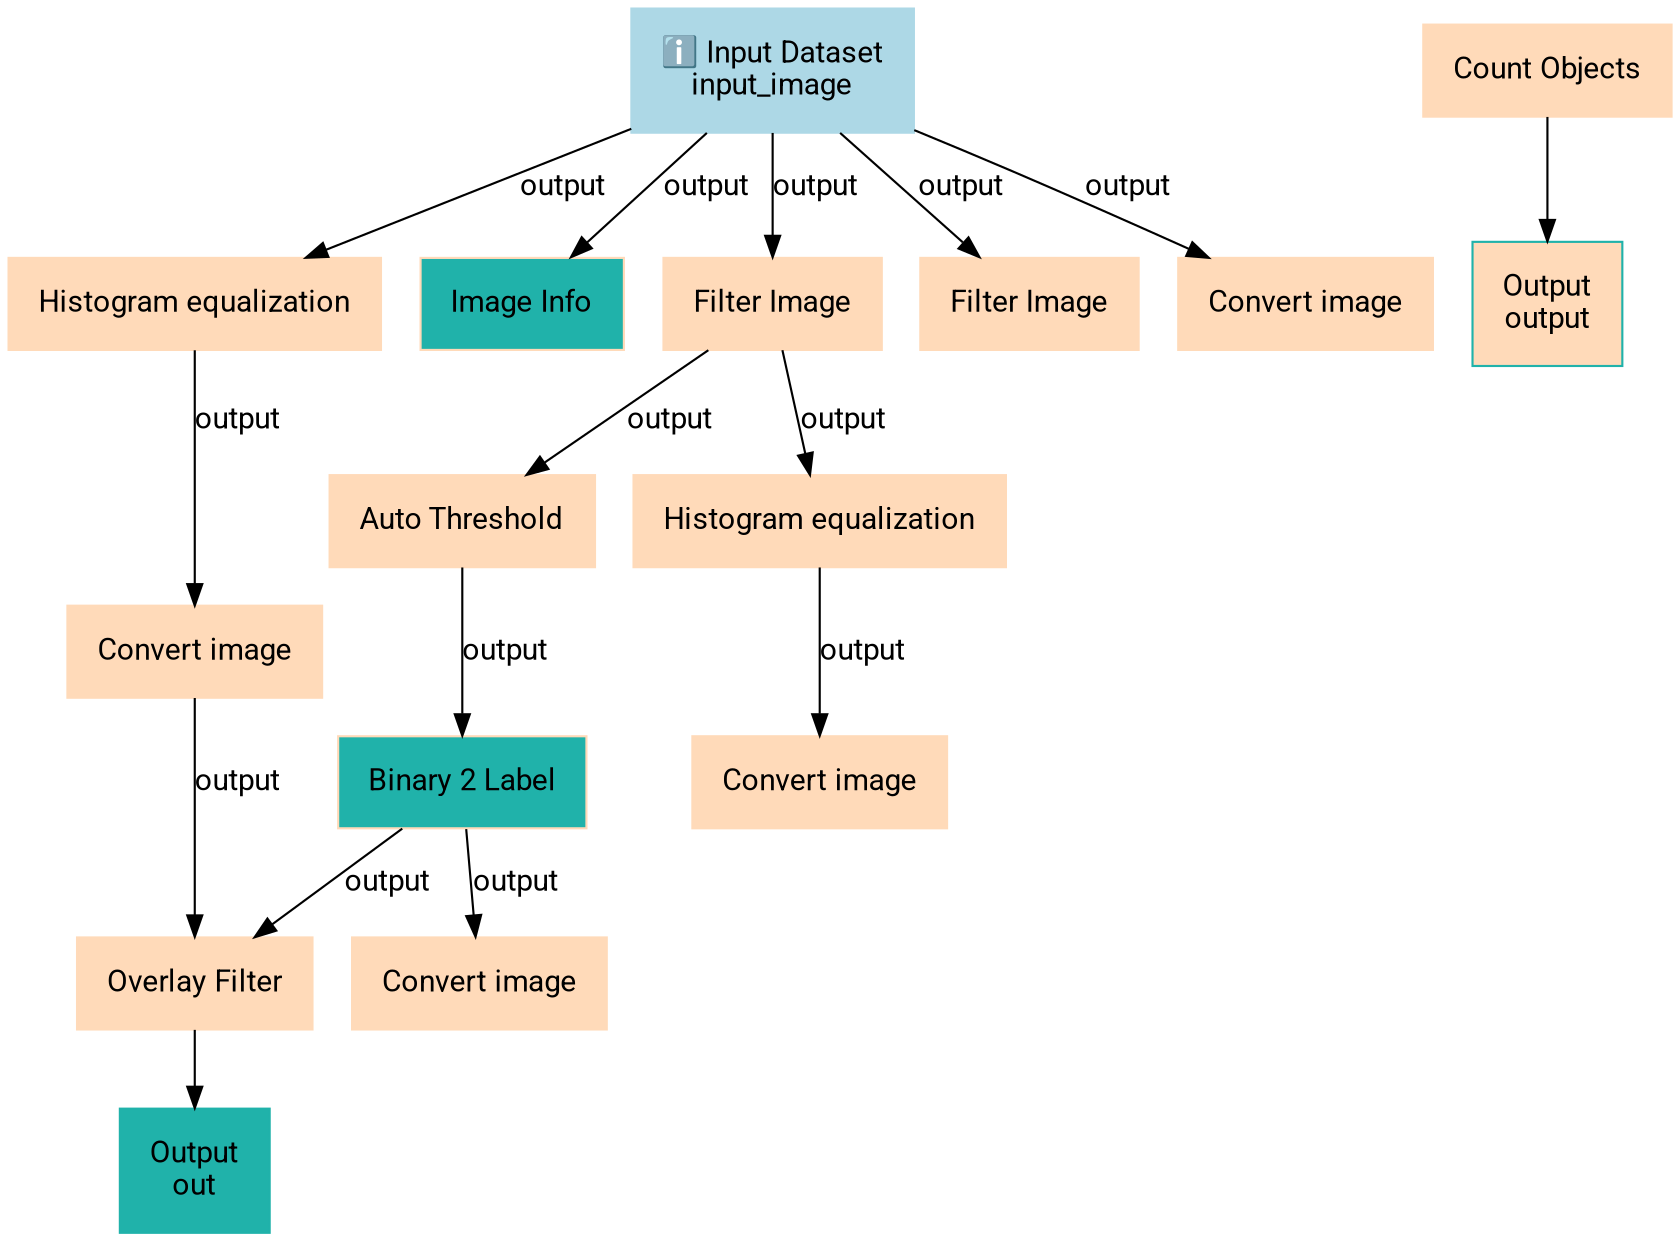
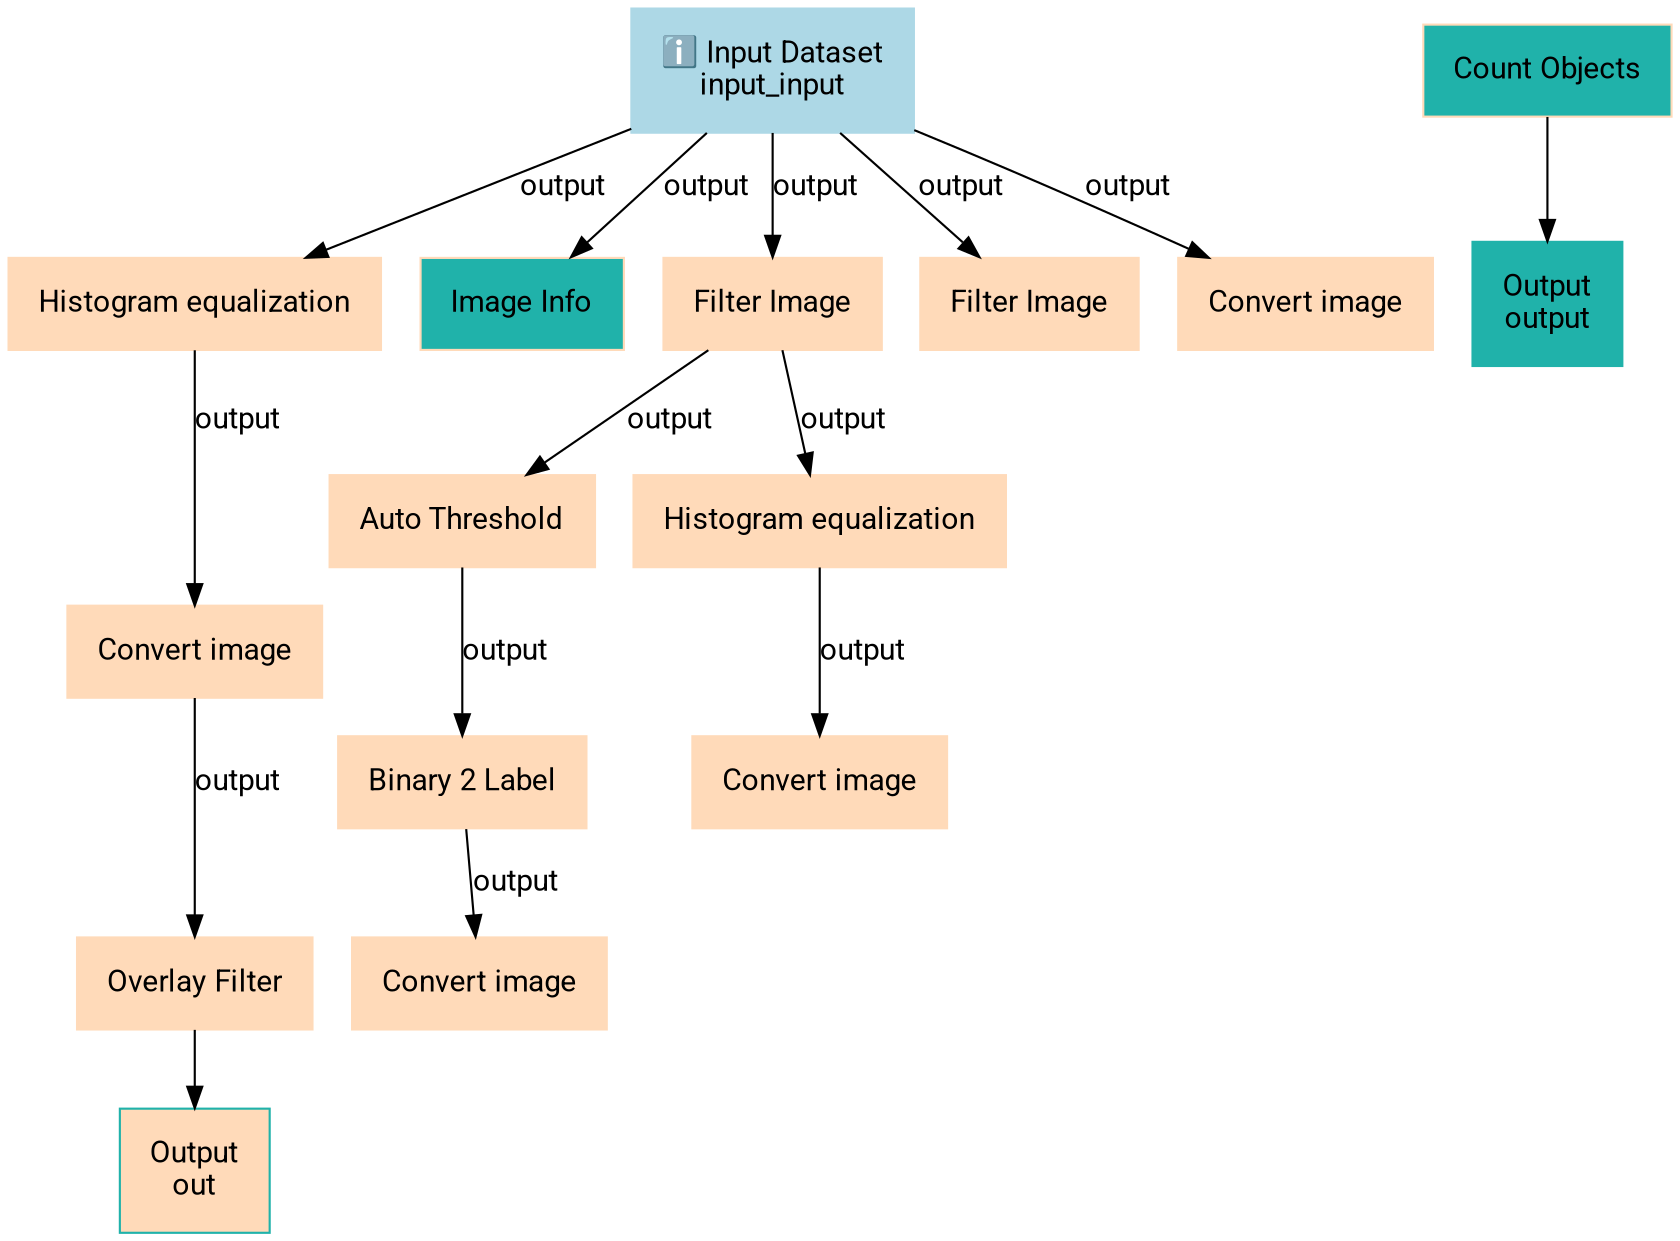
node "ℹ️ Input Dataset input_image": label "ℹ️ Input Dataset input_image" -> "ℹ️ Input Dataset input_input"
node "Count Objects": fillcolor peachpuff -> lightseagreen
node "Output output": fillcolor peachpuff -> lightseagreen
node "Binary 2 Label": fillcolor lightseagreen -> peachpuff
edge "Binary 2 Label" -> "Overlay Filter": removed, label "output"
node "Output out": fillcolor lightseagreen -> peachpuff
